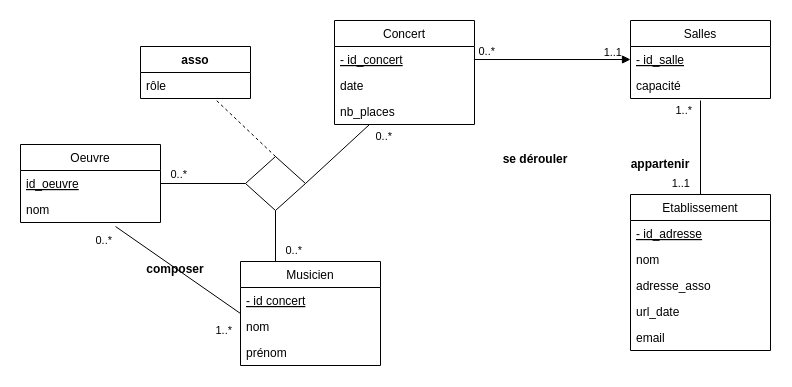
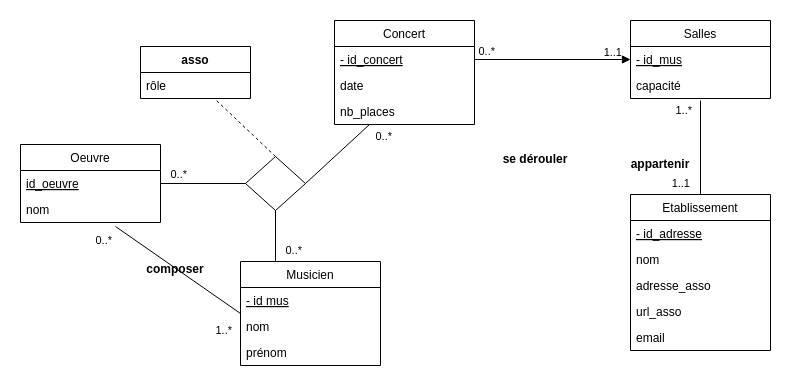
node "- id_salle": label "- id_salle" -> "- id_mus"
node "- id concert": label "- id concert" -> "- id mus"
node "url_date": label "url_date" -> "url_asso"
